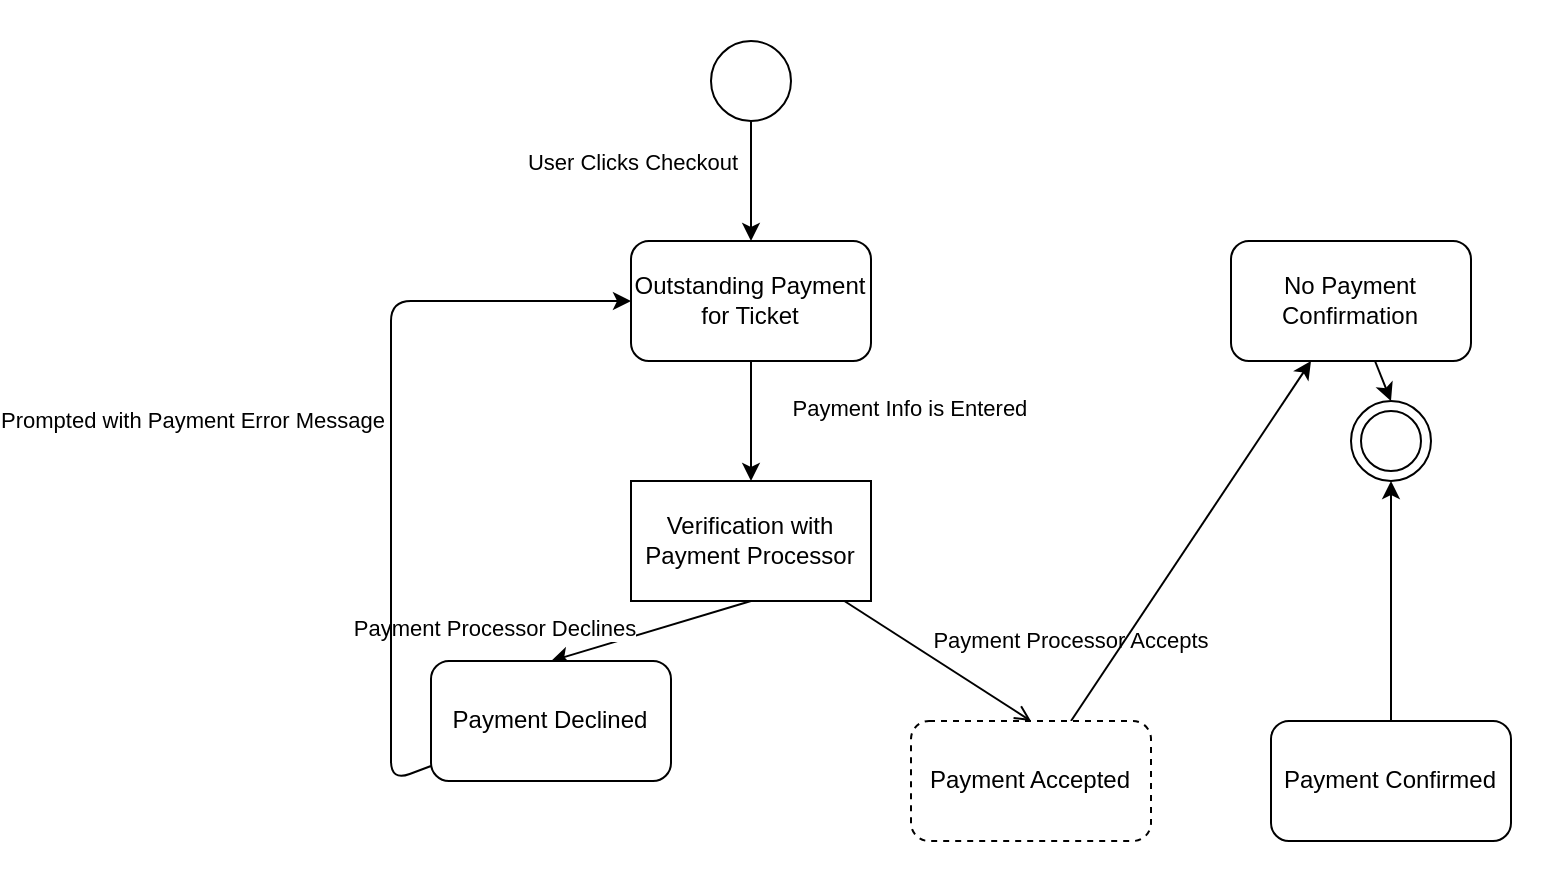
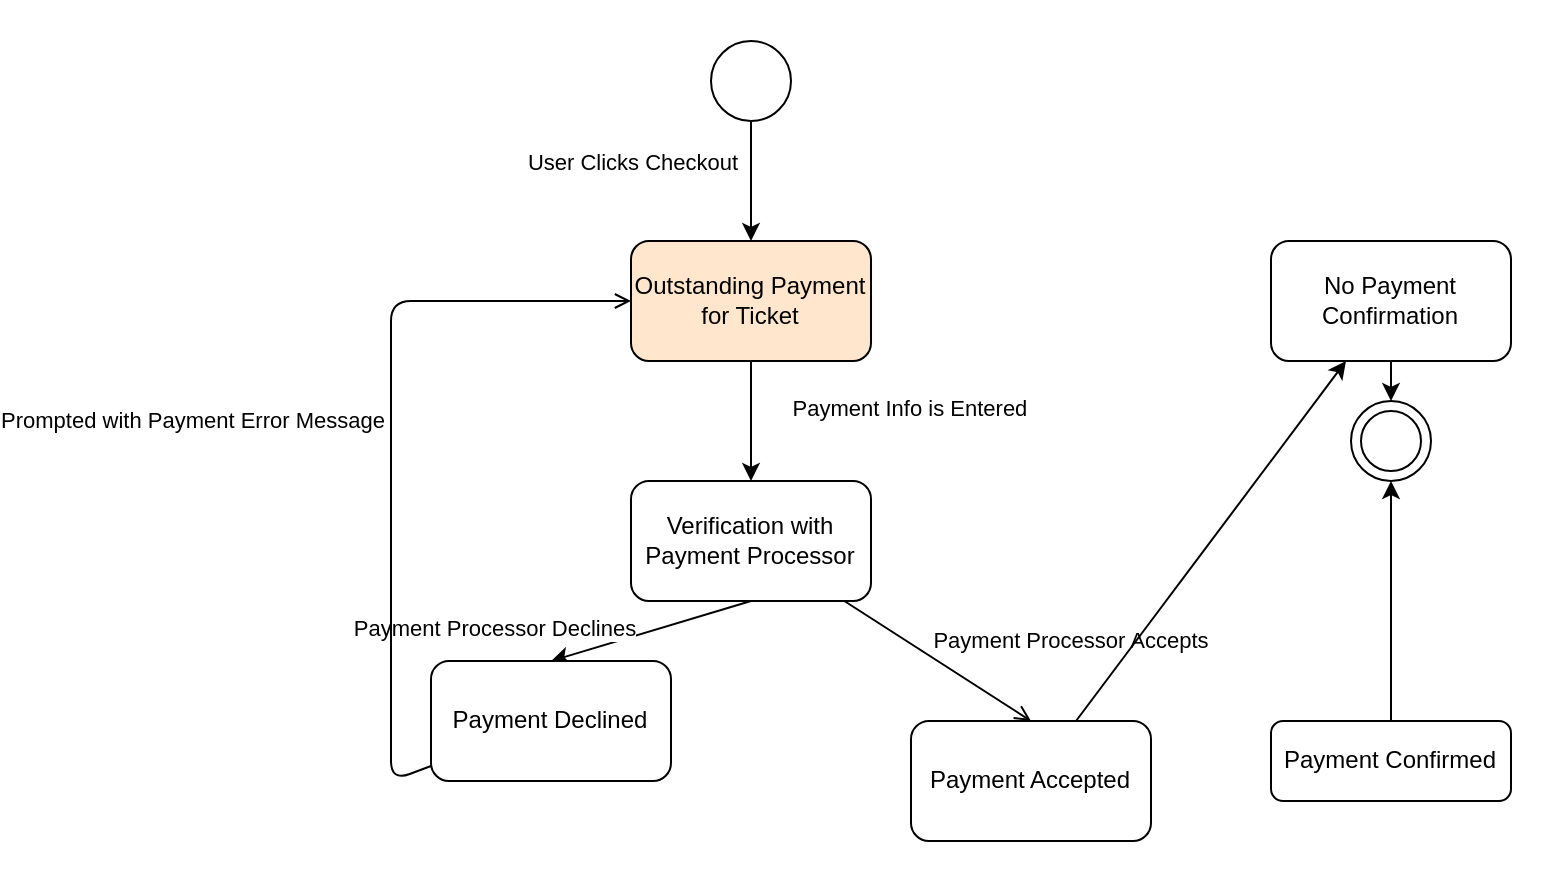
edge "Payment Declined" -> "Outstanding Payment for Ticket": arrowhead classic -> open
node "Outstanding Payment for Ticket": fillcolor #ffffff -> #ffe6cc
node "No Payment Confirmation": moved (1351, 301) -> (1391, 301)
node "Verification with Payment Processor": shape rectangle -> rounded rectangle
node "Payment Accepted": style dashed -> solid
node "Payment Confirmed": size 240x120 -> 240x80
